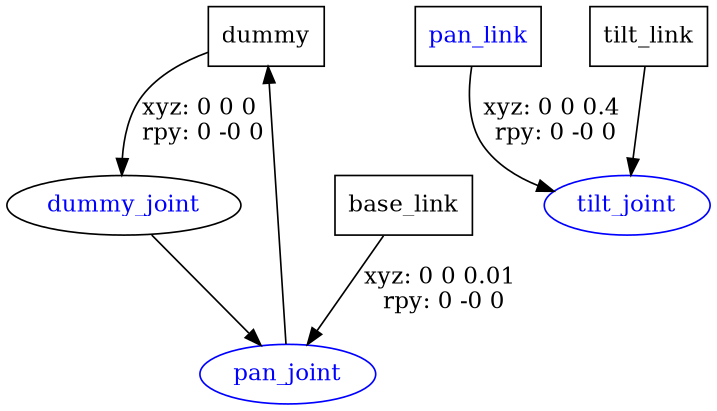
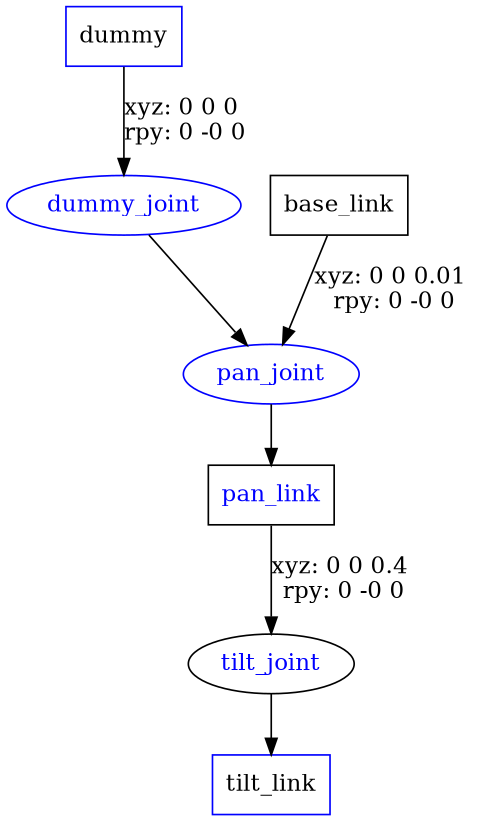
node "dummy": color black -> blue
node "tilt_link": color black -> blue
edge "tilt_link" -> "tilt_joint": reversed
node "dummy_joint": color black -> blue
node "tilt_joint": color blue -> black
edge "pan_joint" -> "dummy": now "pan_joint" -> "pan_link"
